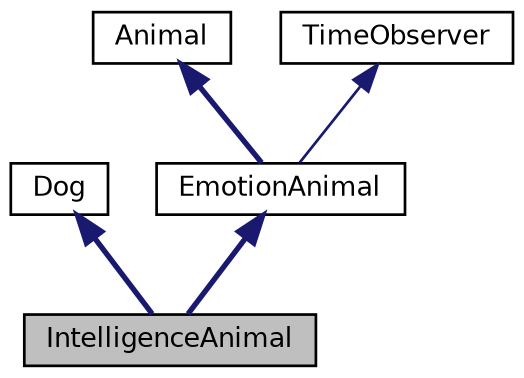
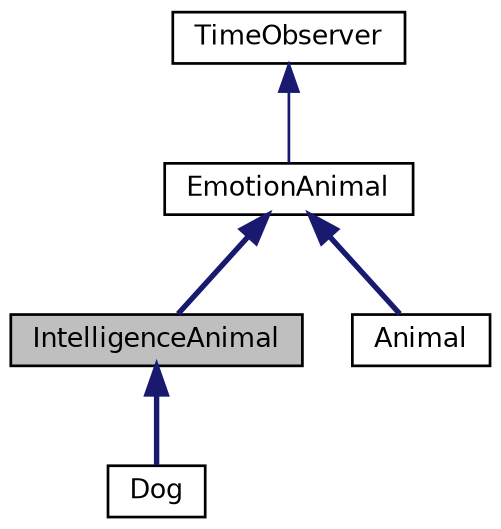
edge "EmotionAnimal" -> "Animal": reversed
edge "IntelligenceAnimal" -> "Dog": reversed
